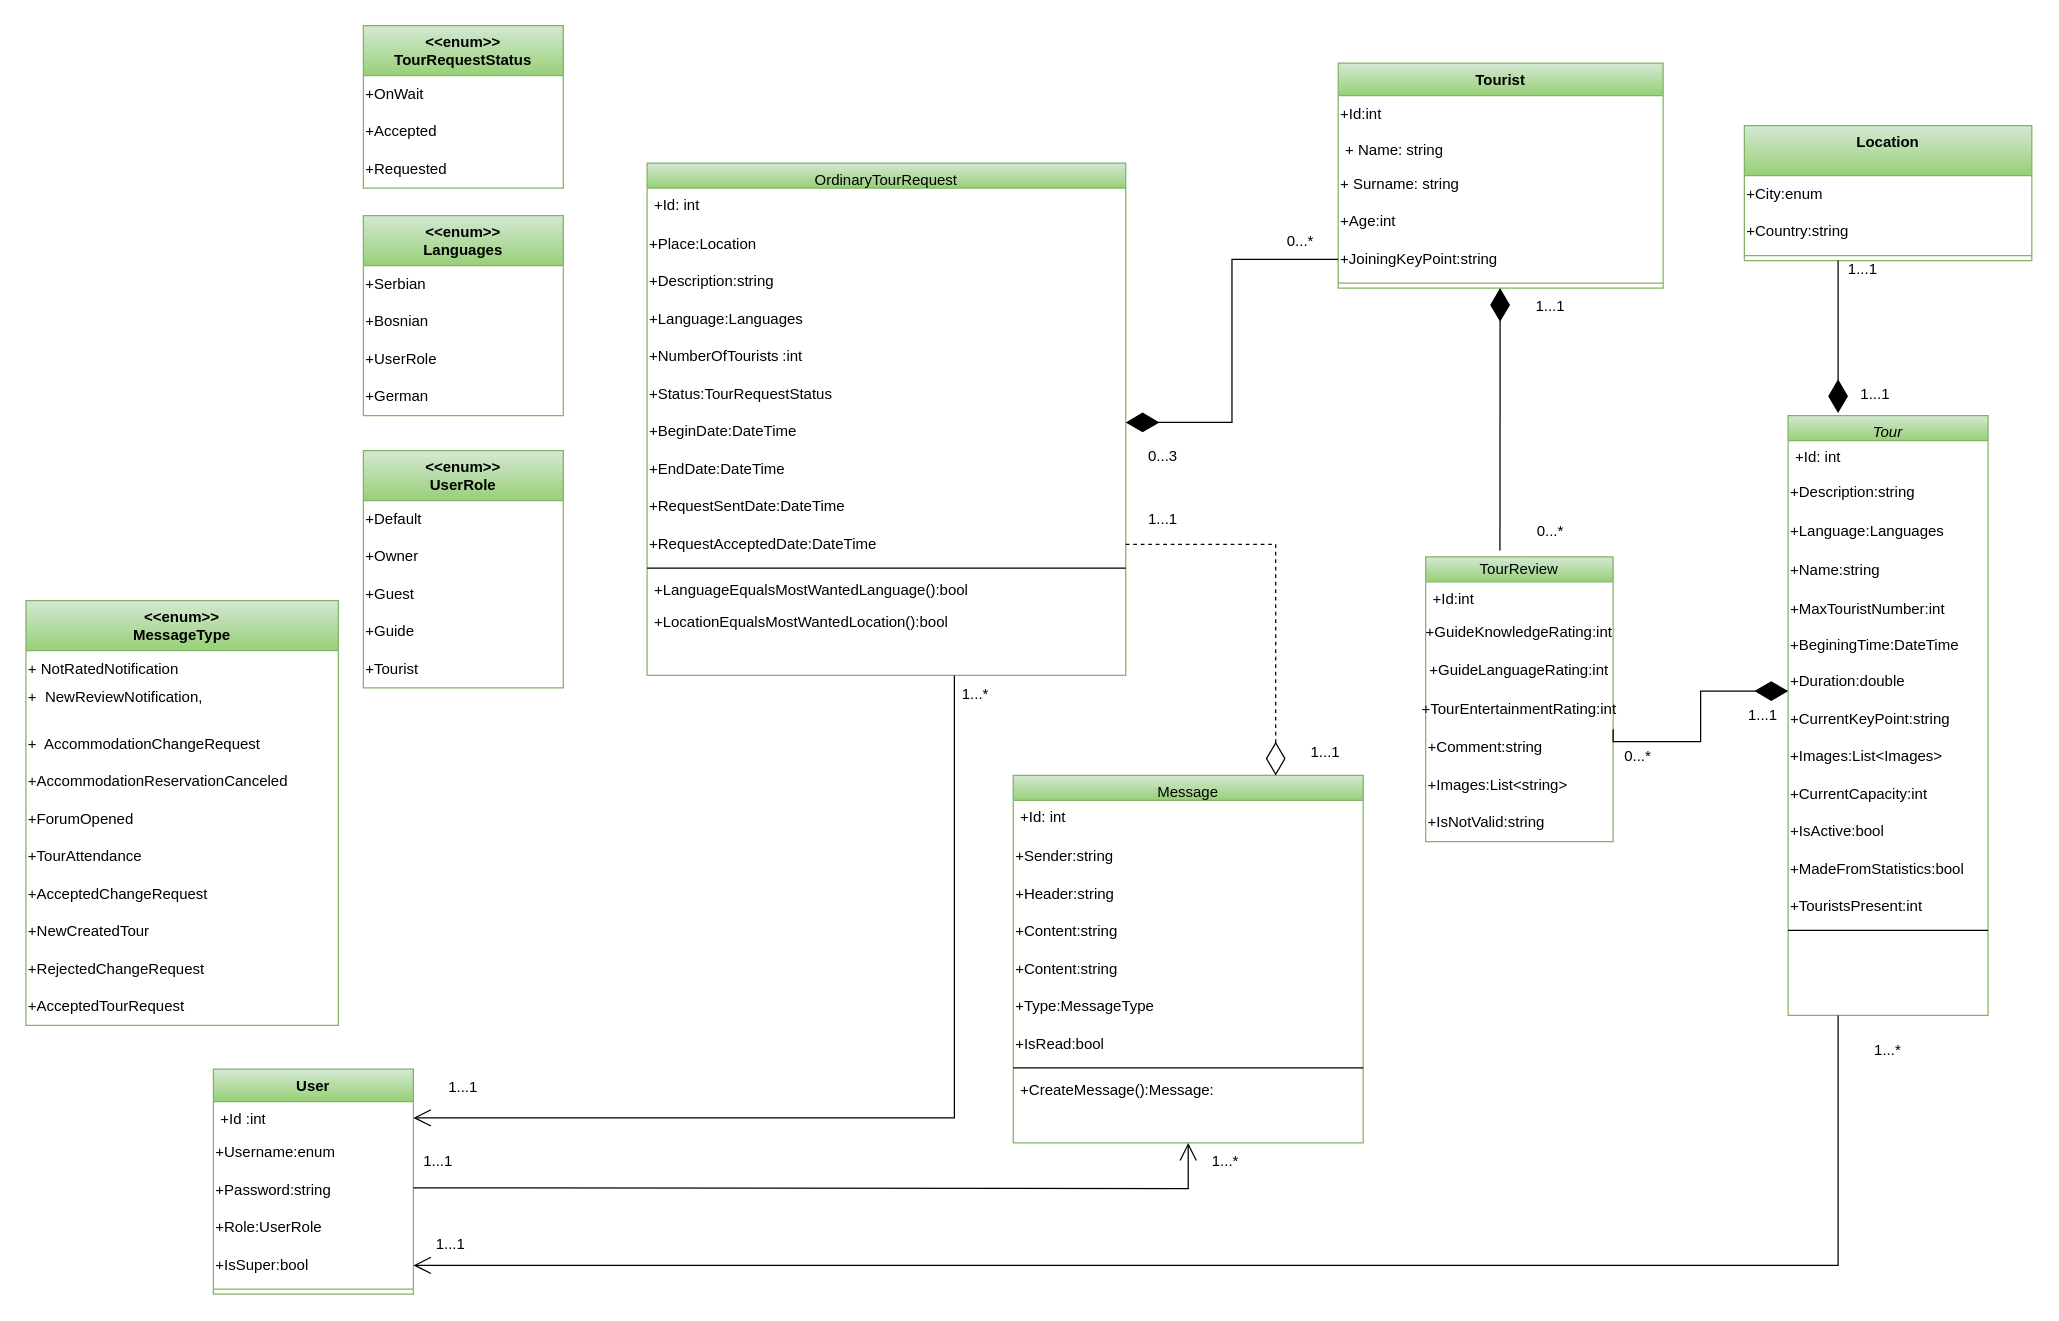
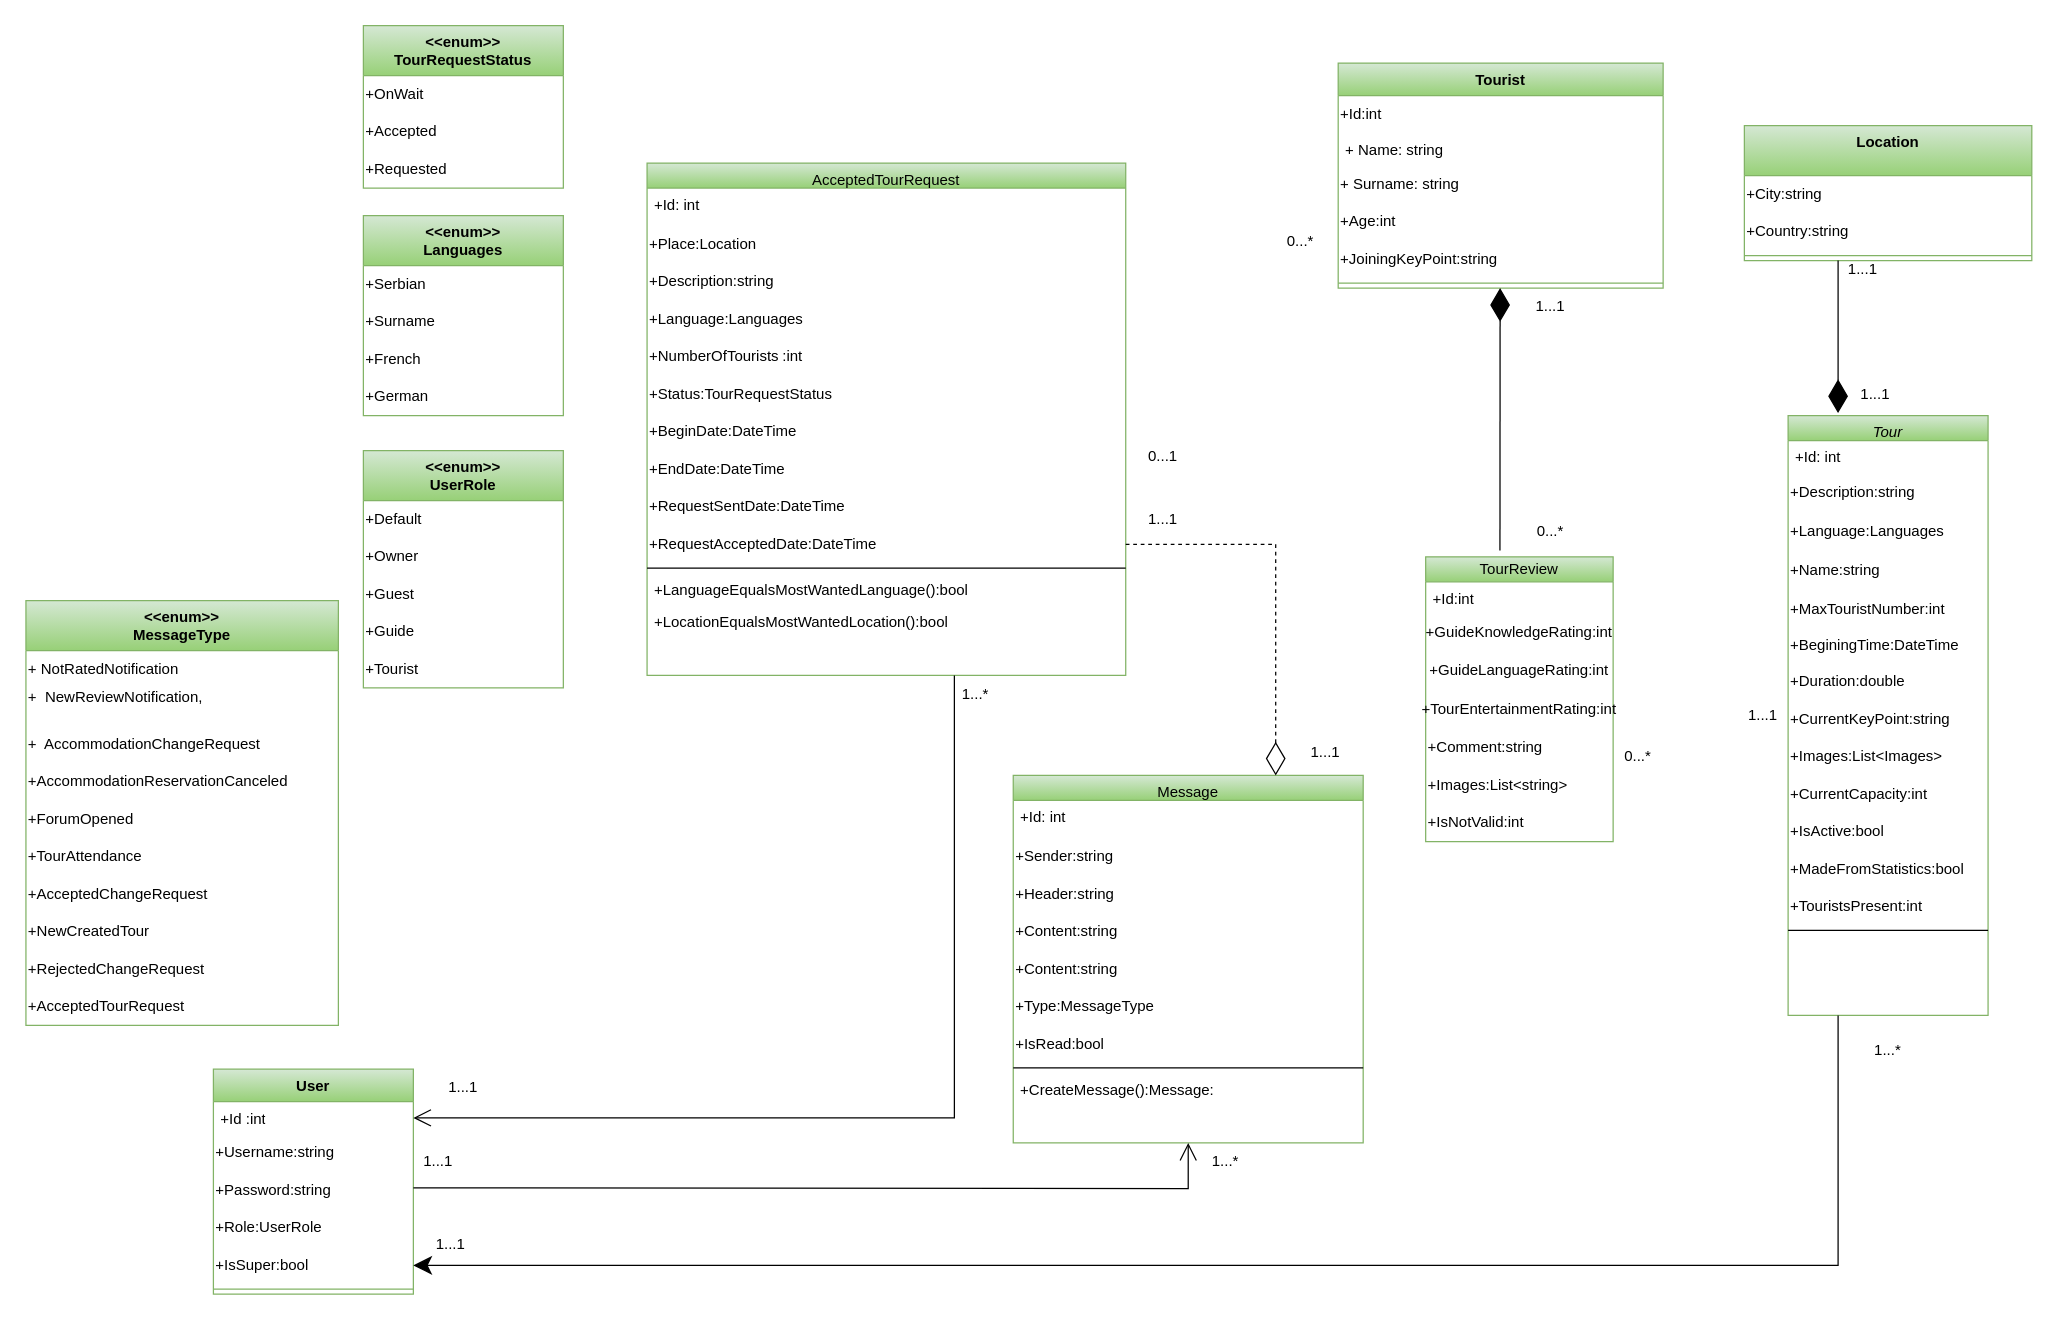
node "OrdinaryTourRequest": label "OrdinaryTourRequest" -> "AcceptedTourRequest"
node "+City:enum": label "+City:enum" -> "+City:string"
node "+Bosnian": label "+Bosnian" -> "+Surname"
edge "+JoiningKeyPoint:string" -> "+BeginDate:DateTime": removed
node "+UserRole": label "+UserRole" -> "+French"
node "0...3": label "0...3" -> "0...1"
edge "+TourEntertainmentRating:int" -> "+Duration:double": removed
node "+IsNotValid:string": label "+IsNotValid:string" -> "+IsNotValid:int"
node "+Username:enum": label "+Username:enum" -> "+Username:string"
edge "Tour" -> "+IsSuper:bool": arrowhead open -> classic
